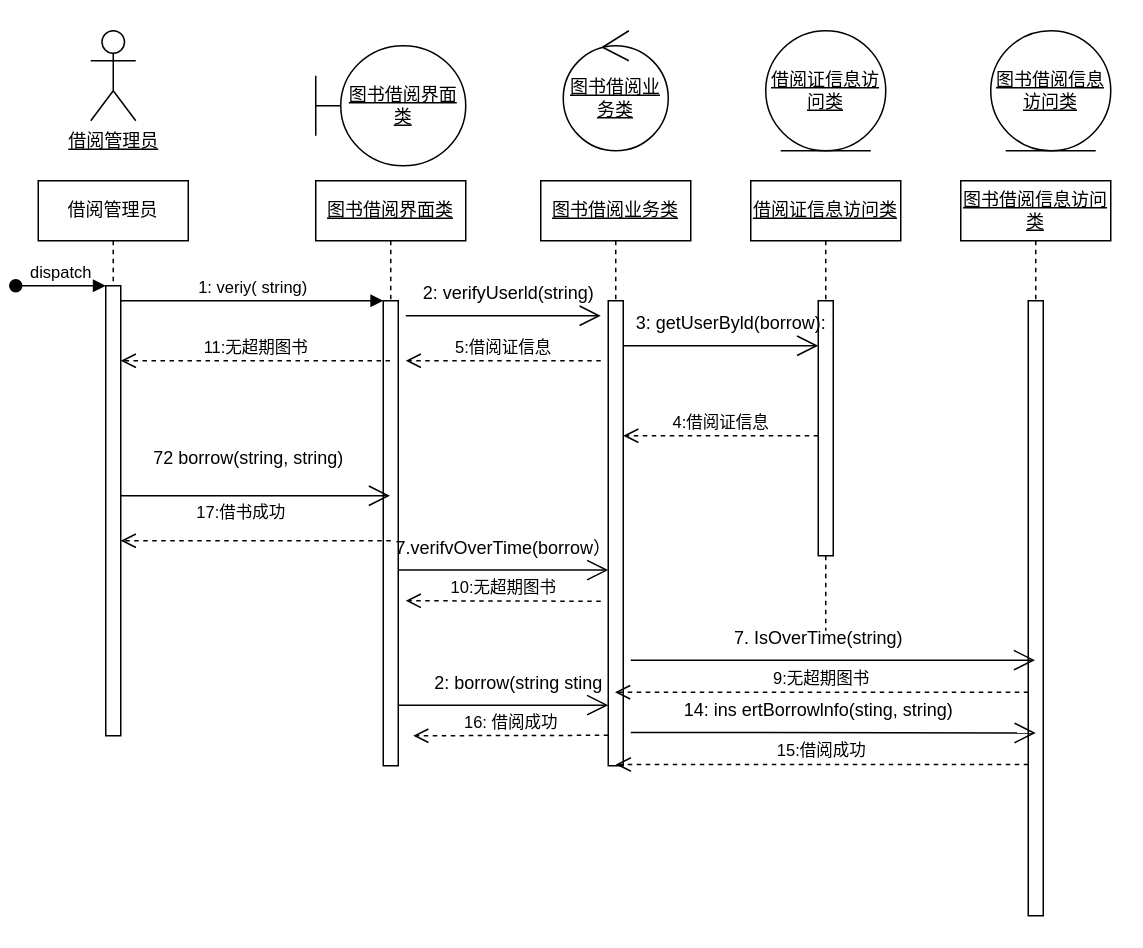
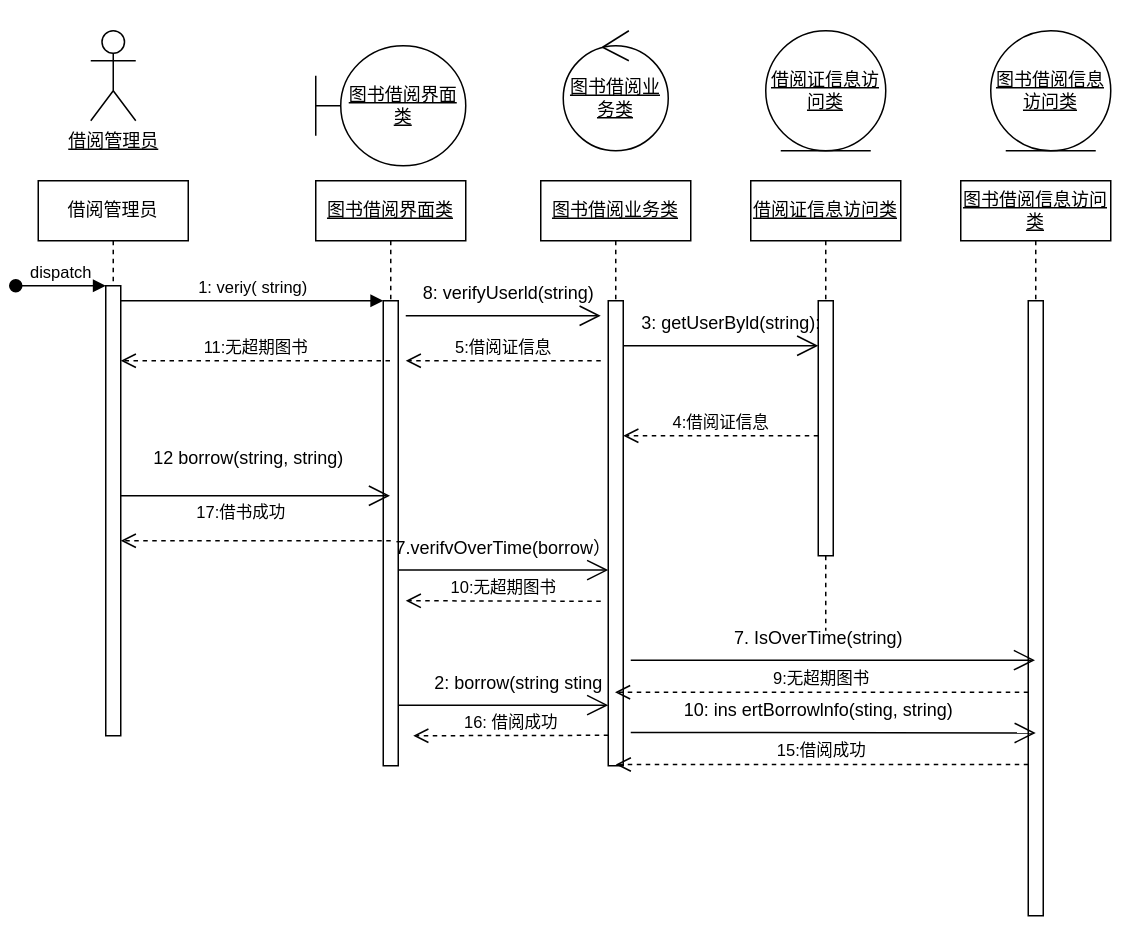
node "2: verifyUserld(string)": label "2: verifyUserld(string)" -> "8: verifyUserld(string)"
node "3: getUserByld(borrow):": label "3: getUserByld(borrow):" -> "3: getUserByld(string):"
node "72 borrow(string, string)": label "72 borrow(string, string)" -> "12 borrow(string, string)"
node "14: ins ertBorrowlnfo(sting, string)": label "14: ins ertBorrowlnfo(sting, string)" -> "10: ins ertBorrowlnfo(sting, string)"
